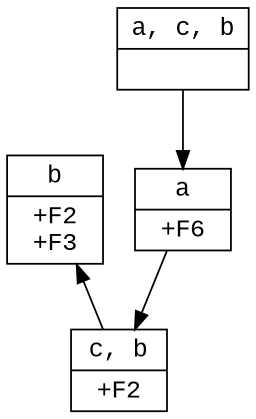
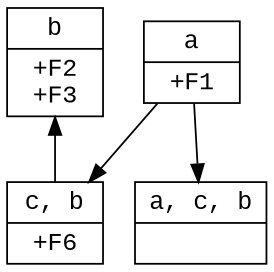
edge "a, c, b" -> "a": reversed
node "a": text "+F6" -> "+F1"
node "c, b": text "+F2" -> "+F6"
